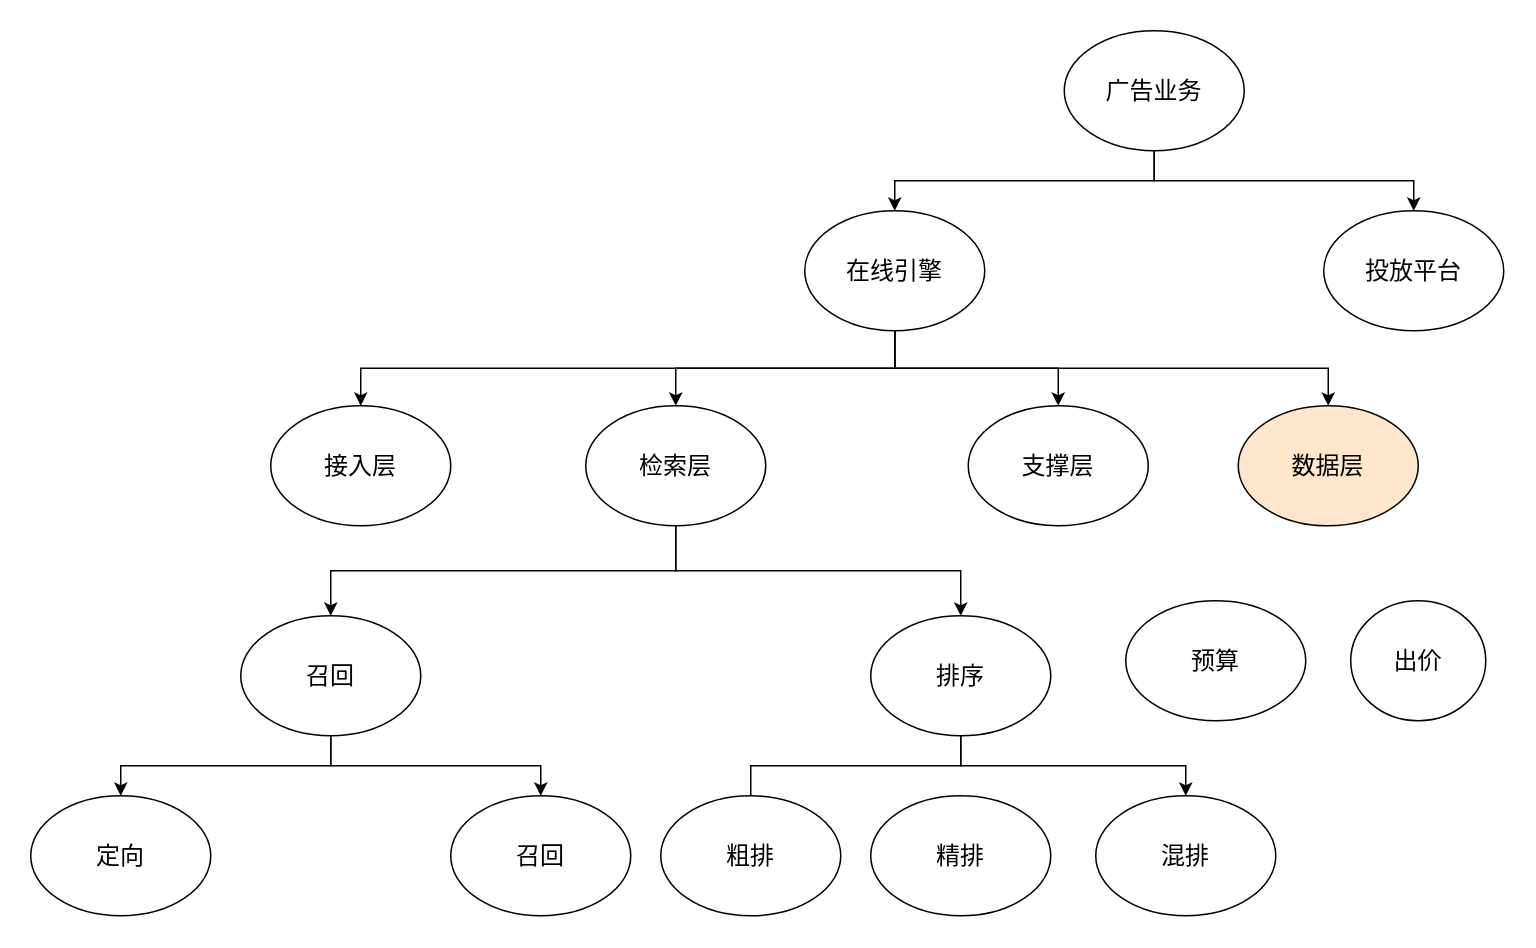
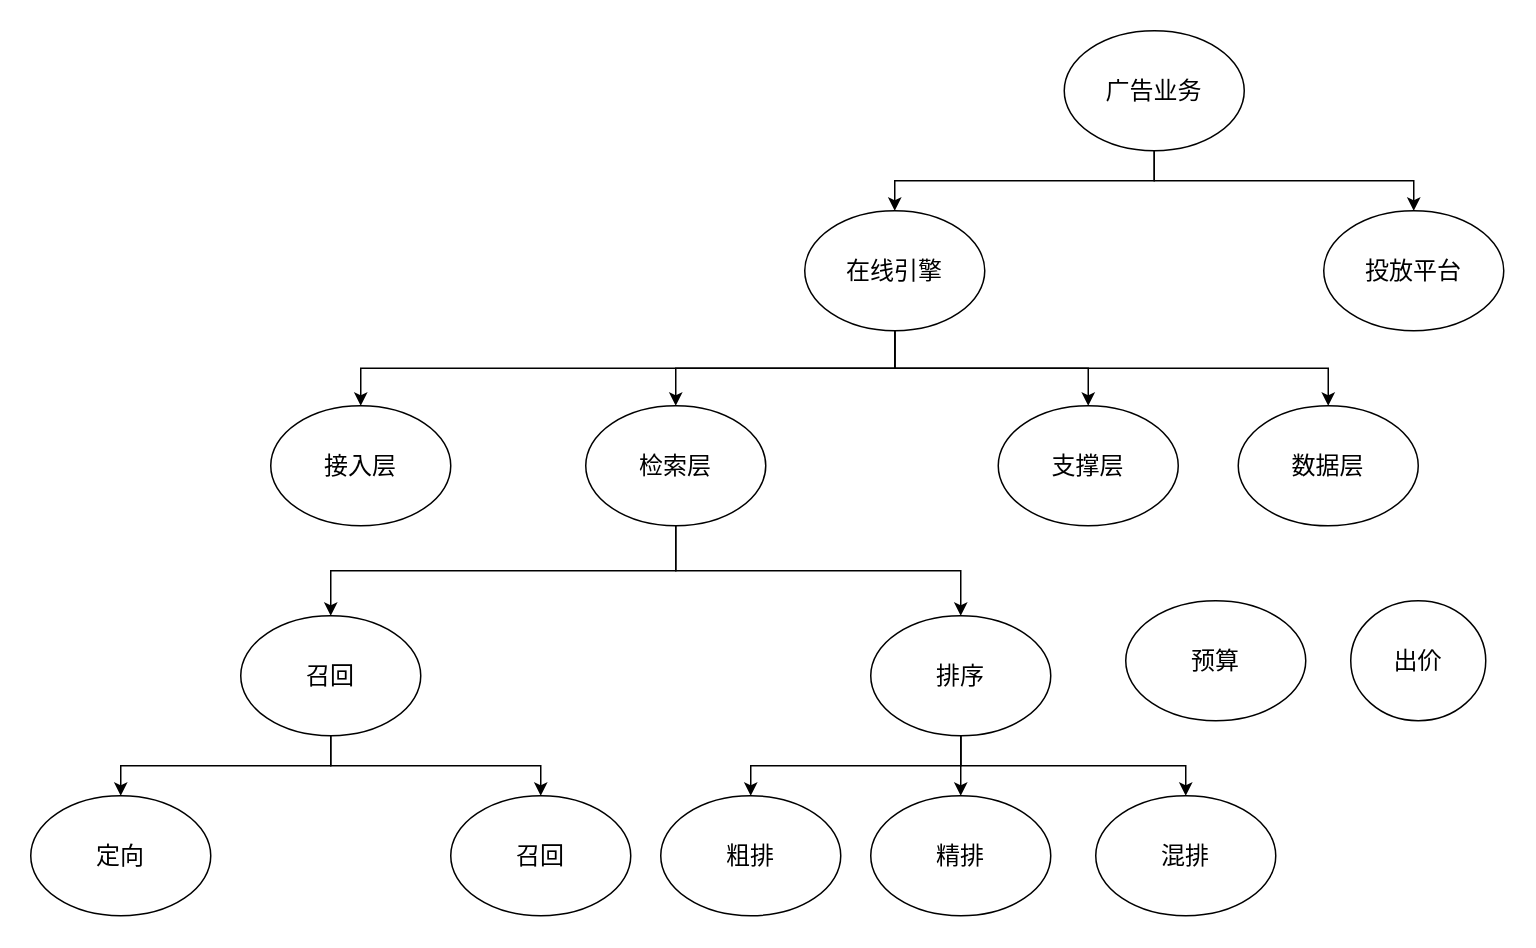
node "支撑层": moved (1058, 466) -> (1088, 466)
node "数据层": fillcolor #ffe6cc -> #ffffff
edge "排序" -> "精排": added
edge "排序" -- "粗排": arrowhead none -> classic
